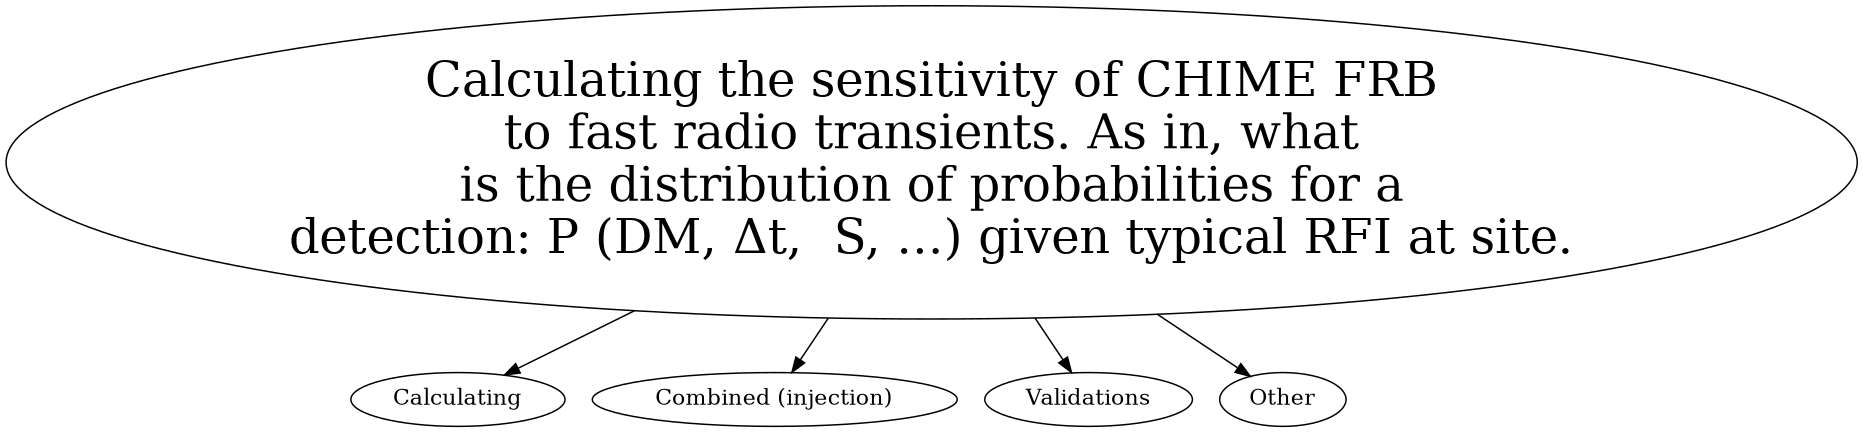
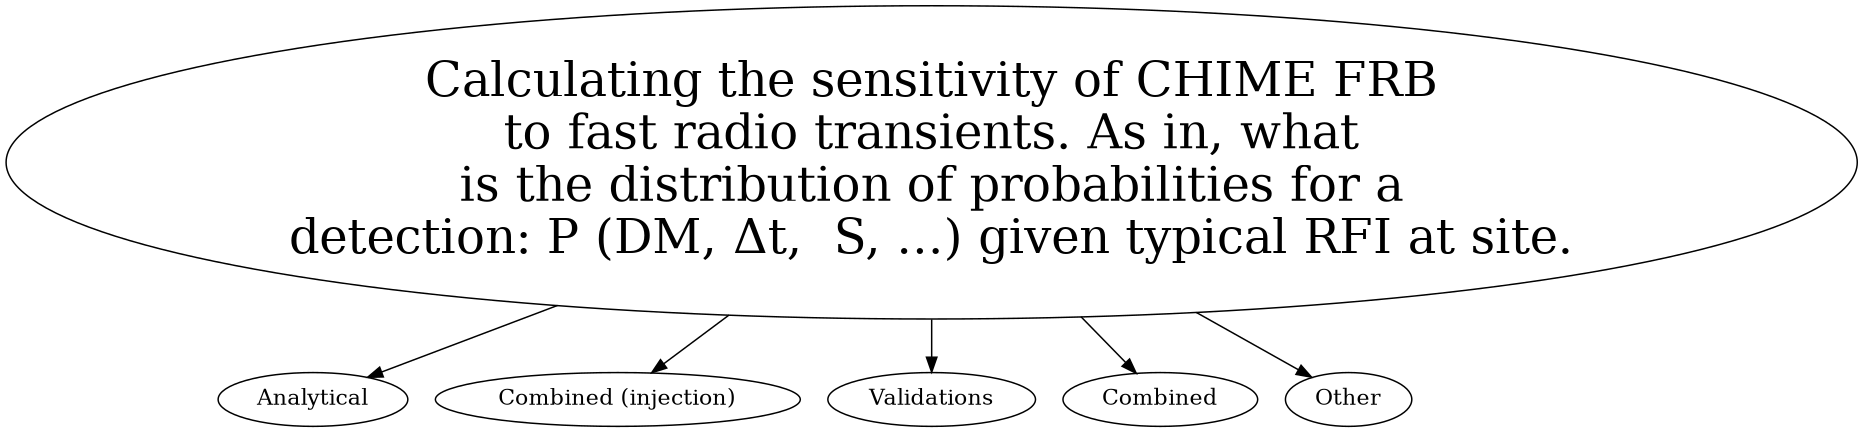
node "Calculating": label "Calculating" -> "Analytical"
node "Combined": added
